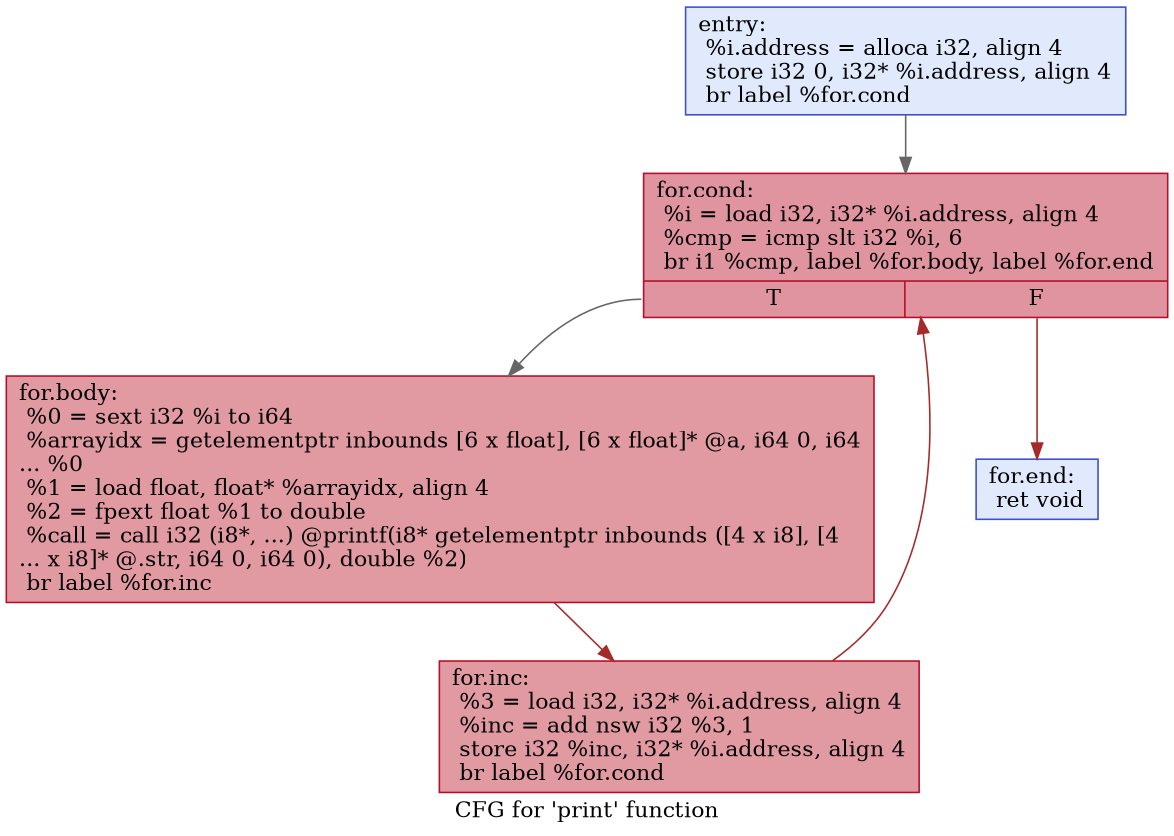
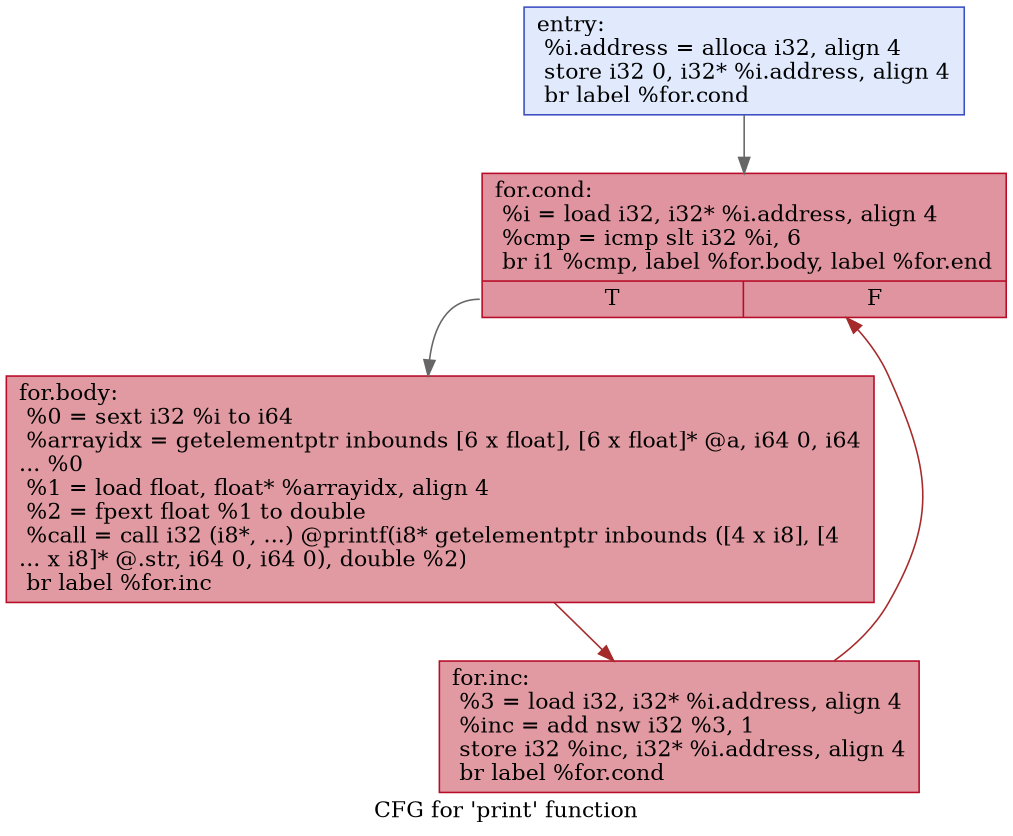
node "for.end:": removed
